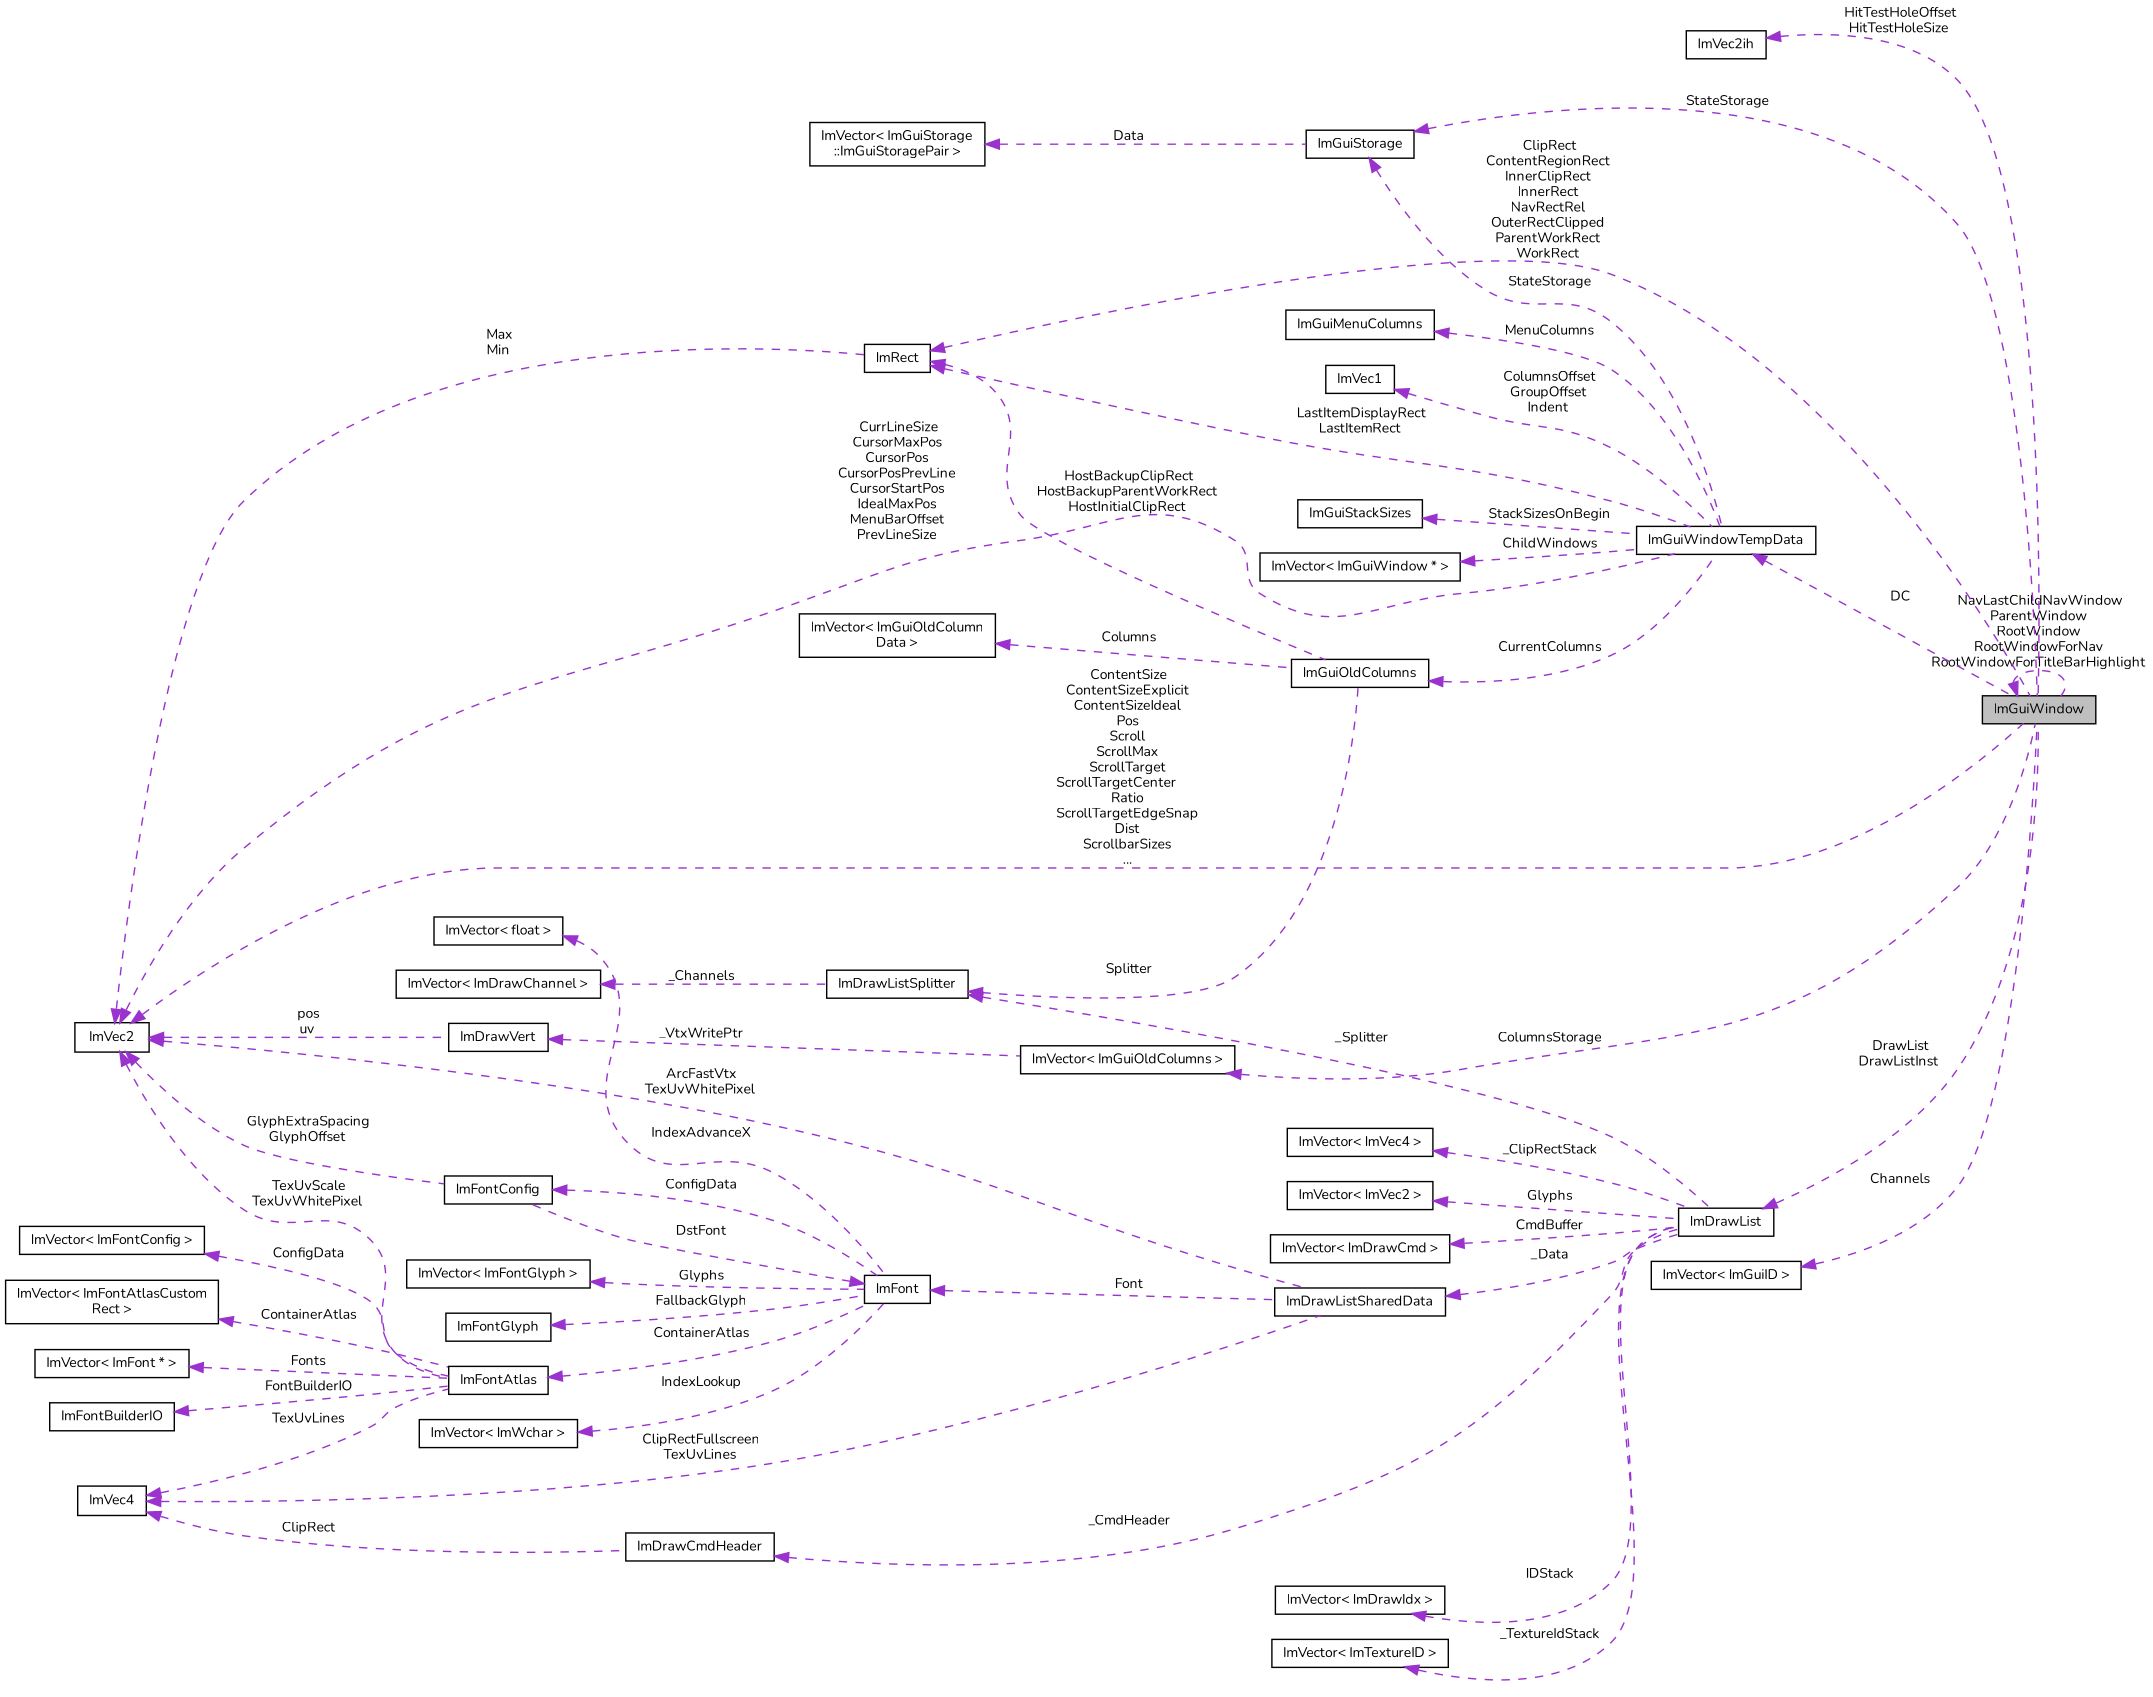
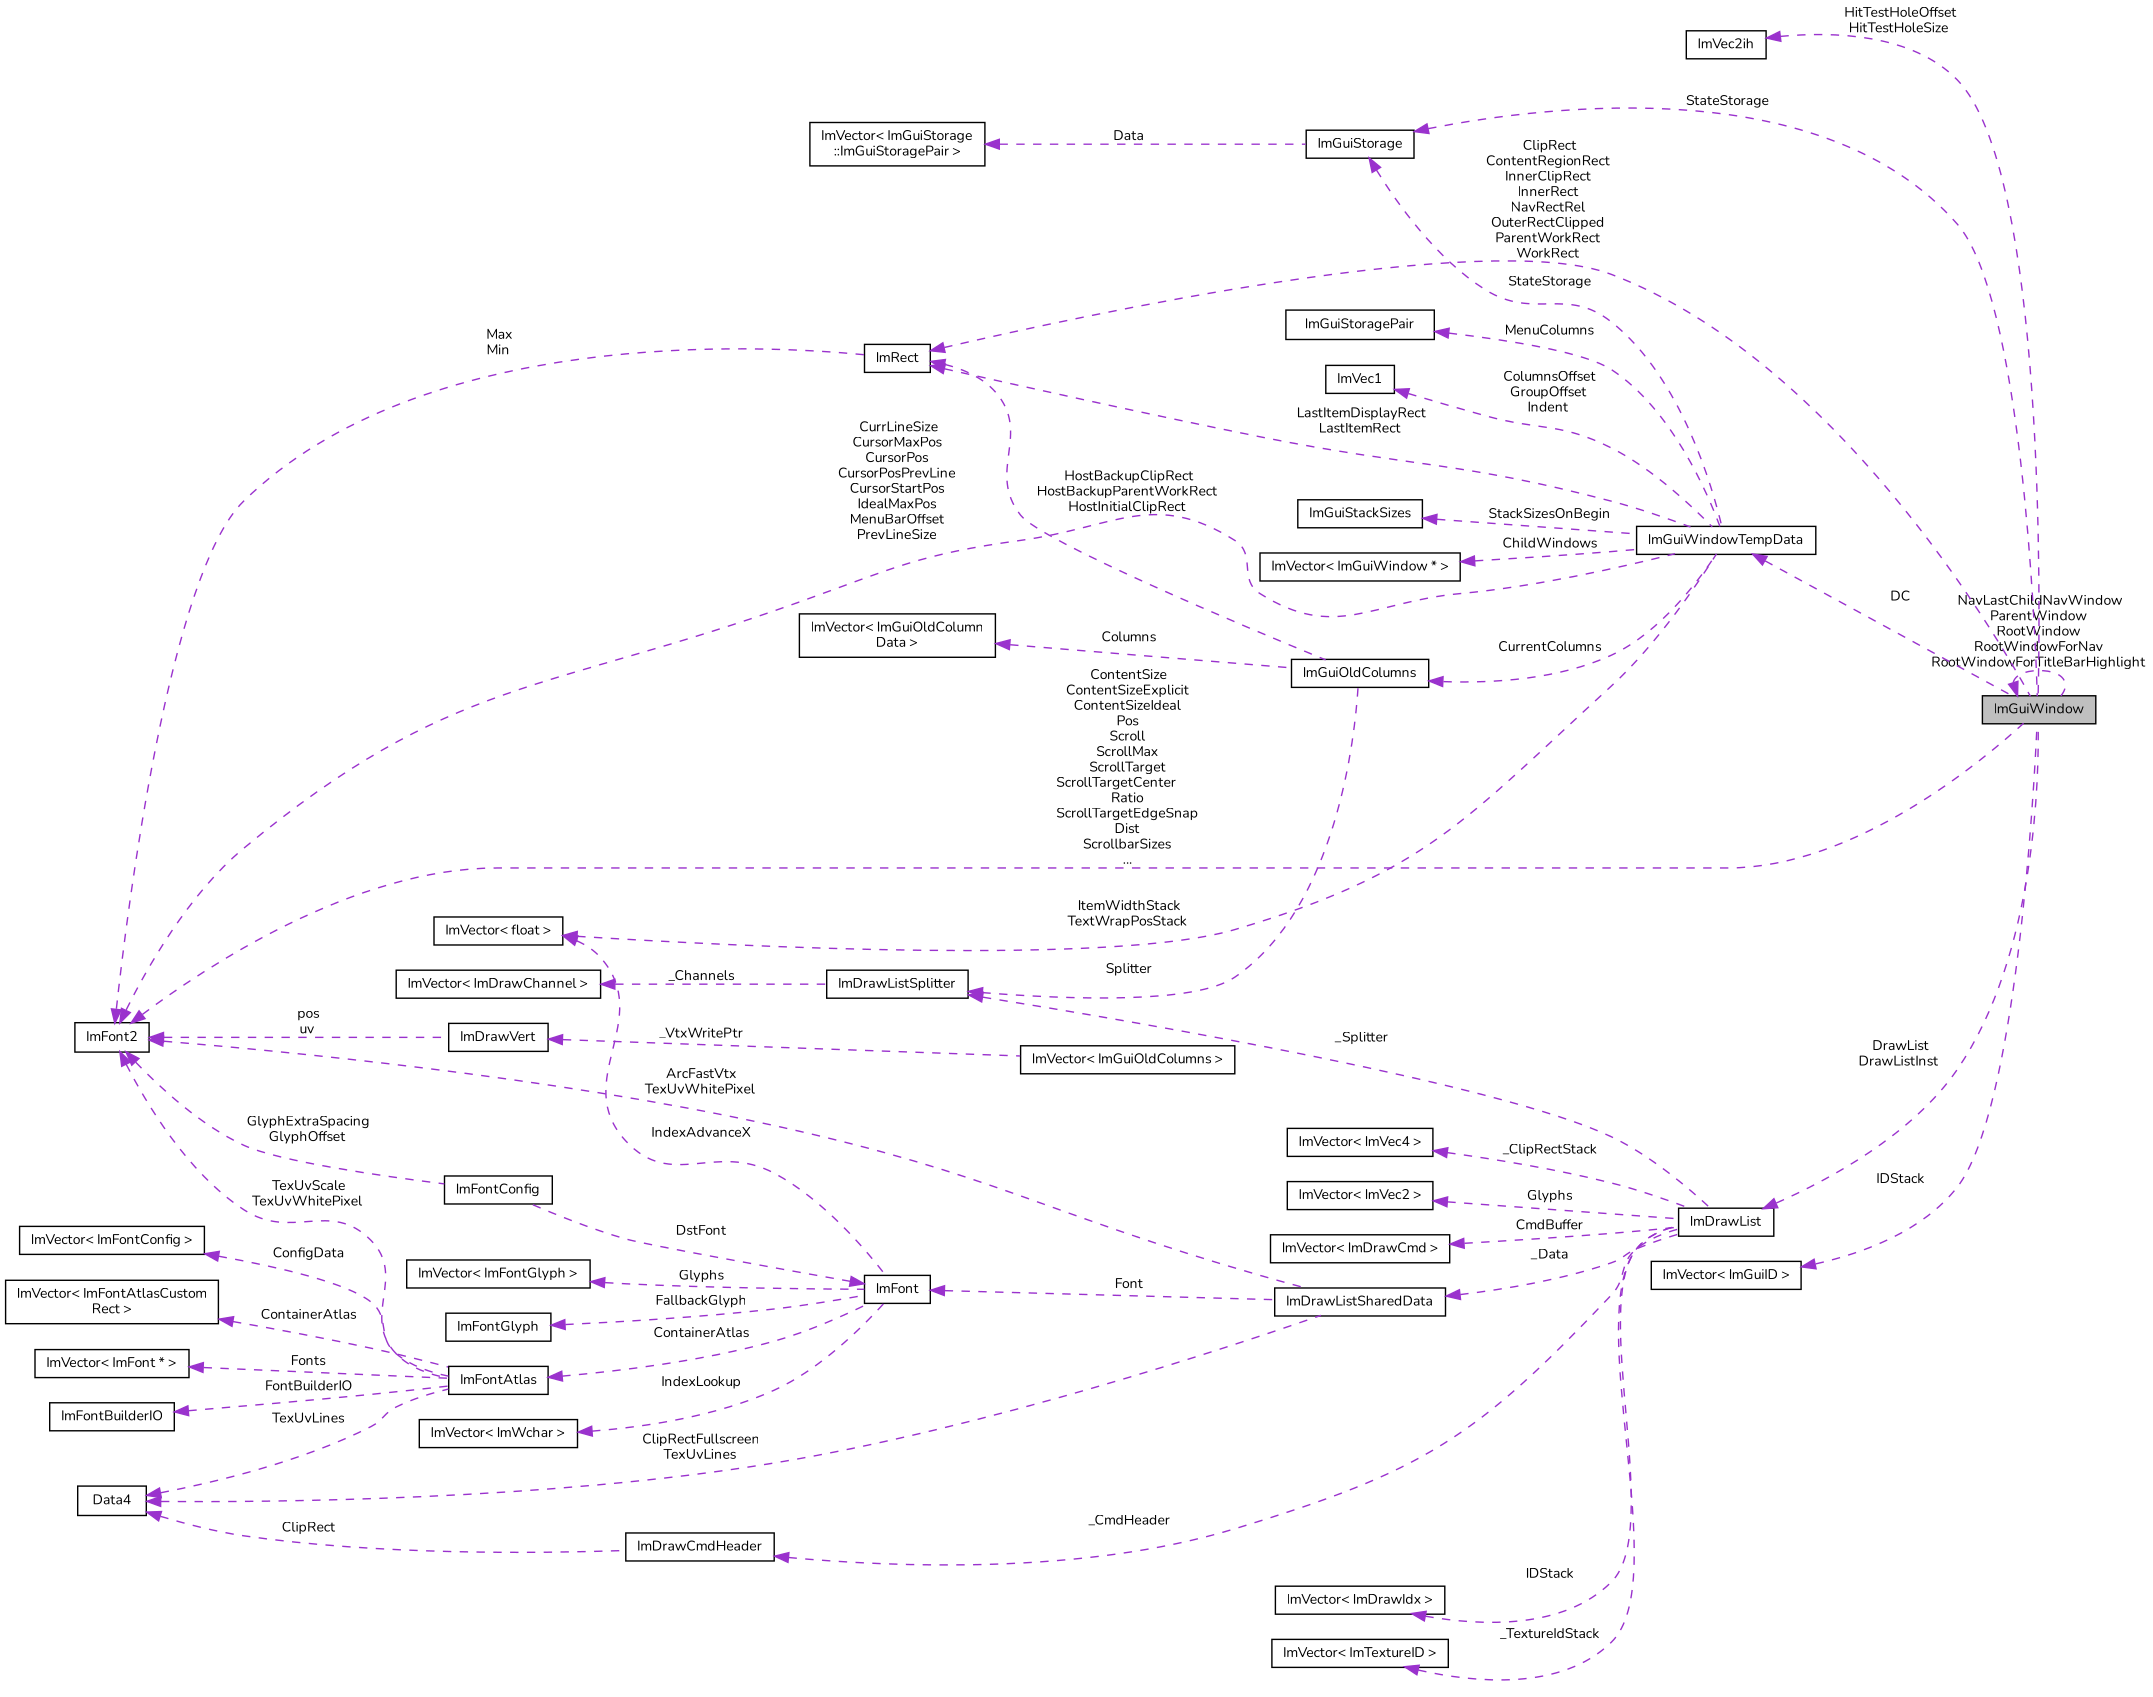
node "ImGuiMenuColumns": label "ImGuiMenuColumns" -> "ImGuiStoragePair"
edge "ImGuiWindowTempData" -> "ImVector< float >": added, label "ItemWidthStack TextWrapPosStack"
edge "ImGuiWindow" -> "ImVector< ImGuiOldColumns >": removed, label "ColumnsStorage"
node "ImVec2": label "ImVec2" -> "ImFont2"
edge "ImGuiWindow" -> "ImVector< ImGuiID >": label " Channels" -> " IDStack"
edge "ImFont" -> "ImFontConfig": removed, label "ConfigData"
node "ImVec4": label "ImVec4" -> "Data4"
